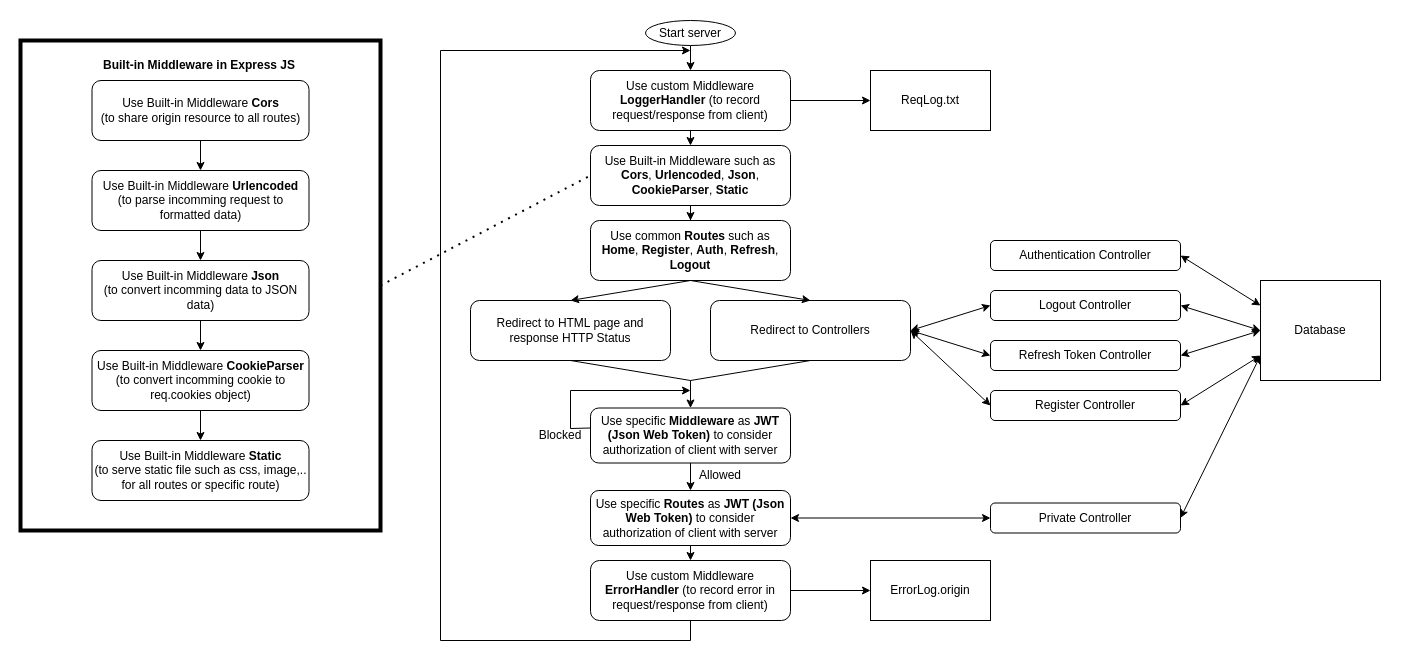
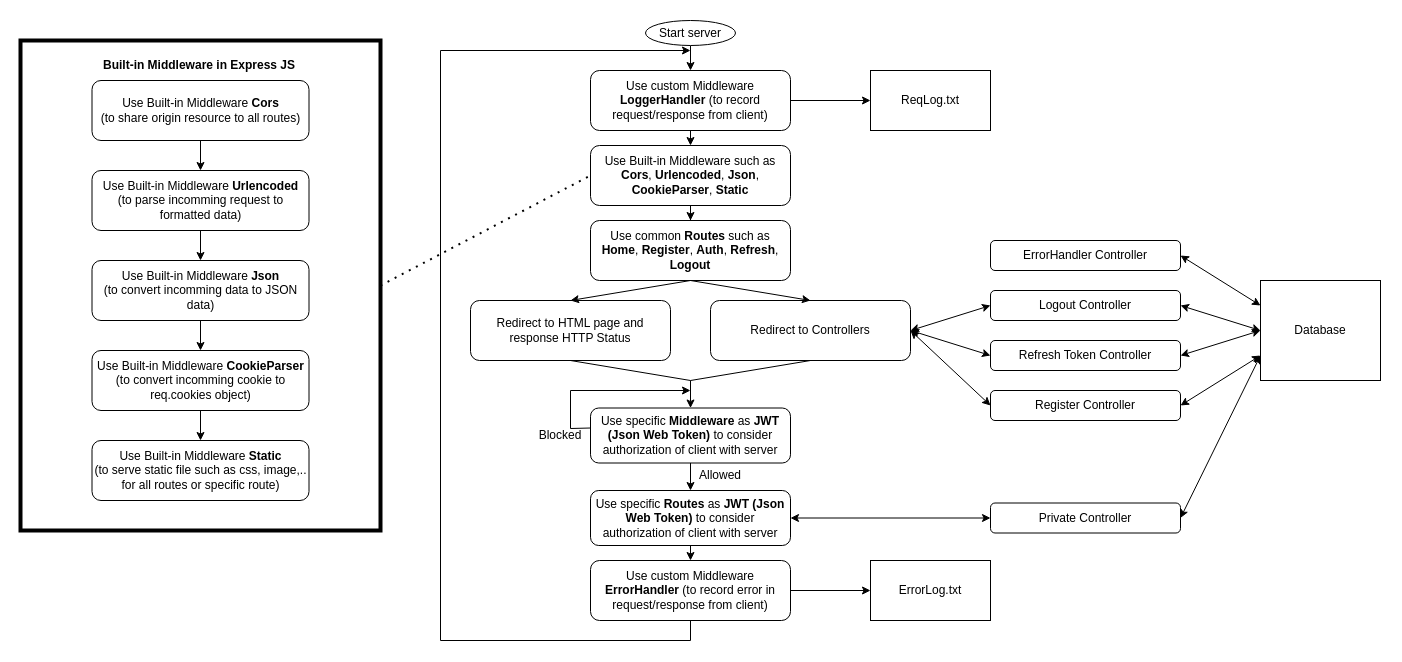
node "Authentication Controller": label "Authentication Controller" -> "ErrorHandler Controller"
node "ErrorLog.origin": label "ErrorLog.origin" -> "ErrorLog.txt"
